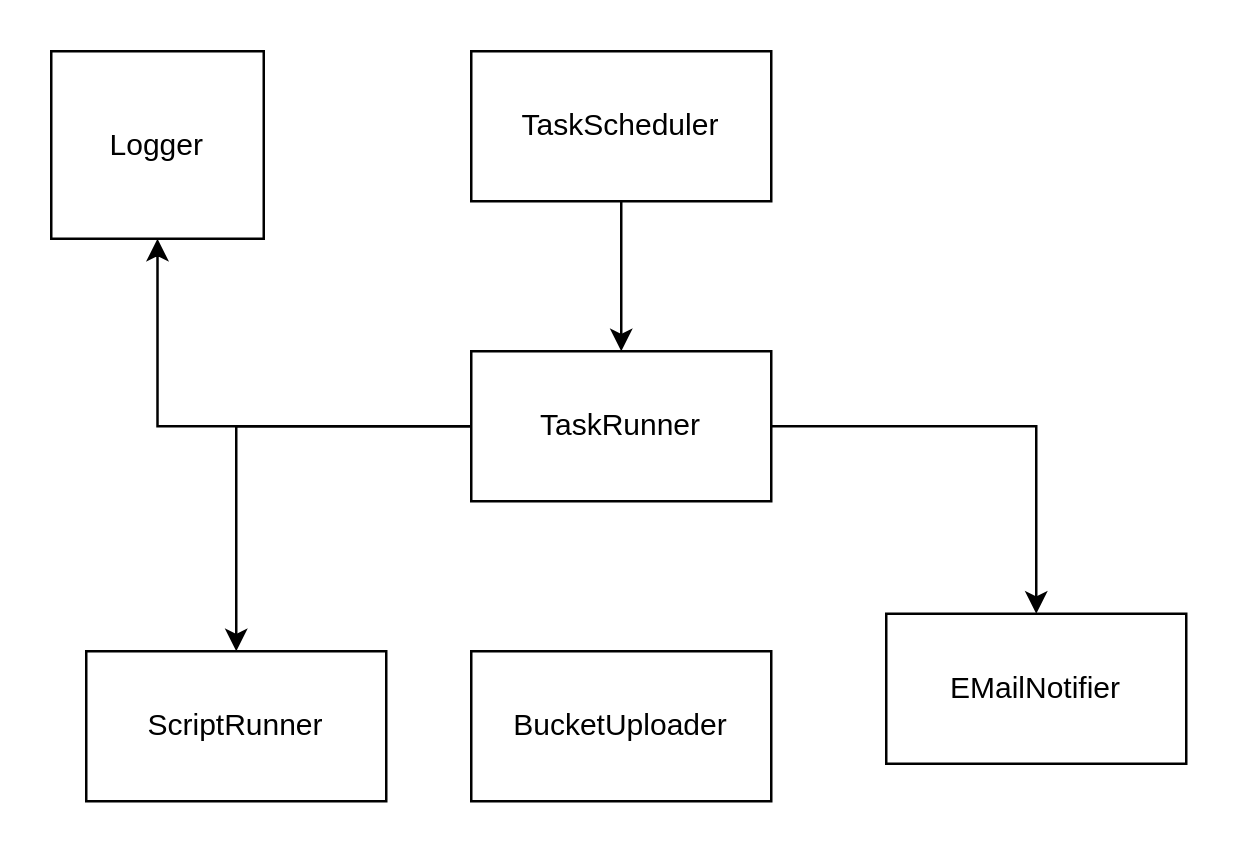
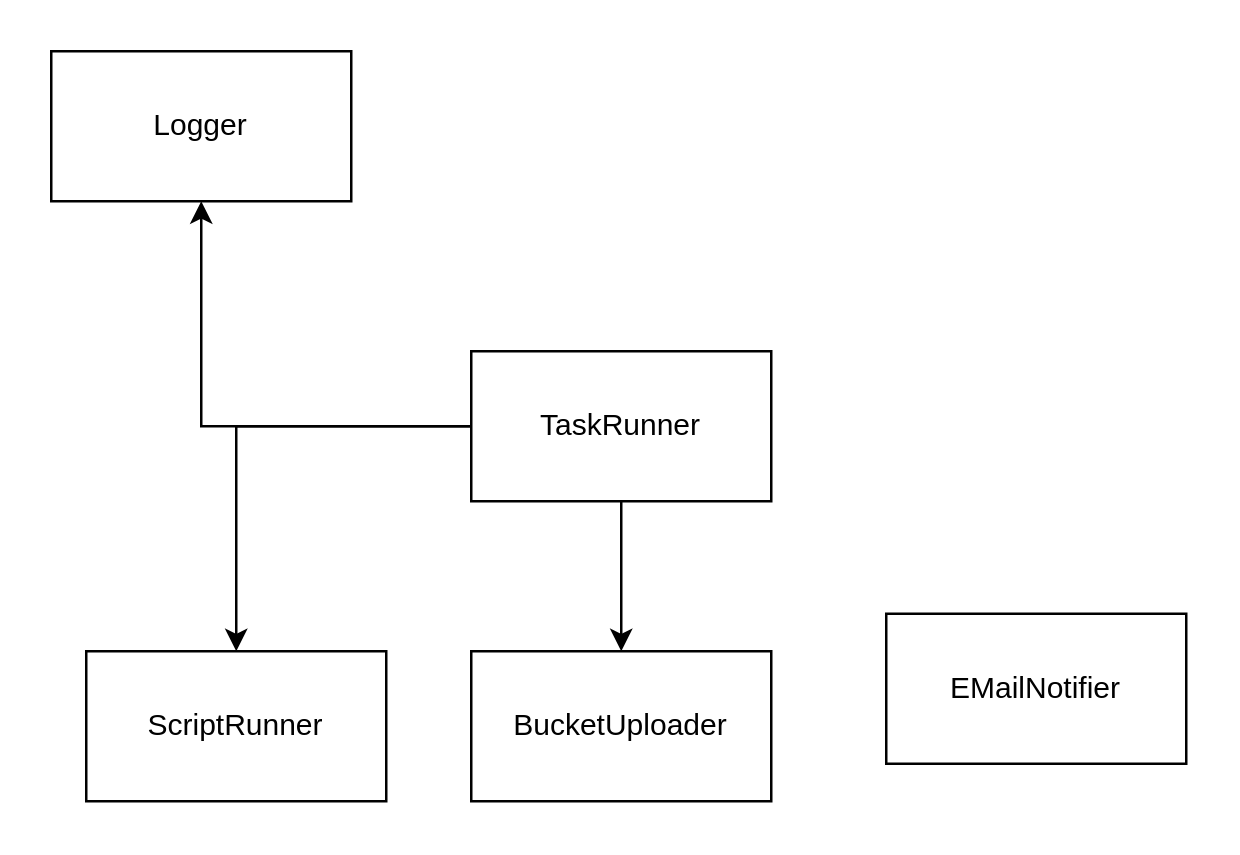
node "TaskScheduler": removed
node "Logger": size 213x188 -> 300x150
edge "TaskScheduler" -> "TaskRunner": removed
edge "TaskRunner" -> "EMailNotifier": now "TaskRunner" -> "BucketUploader"
